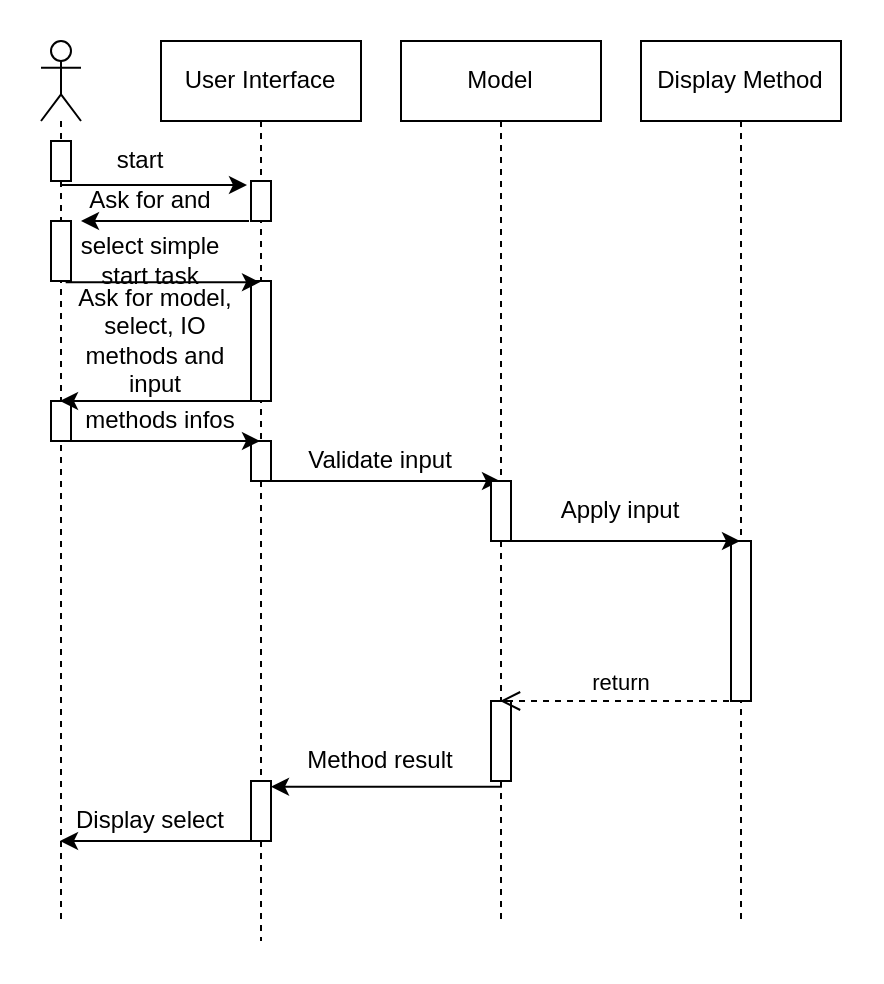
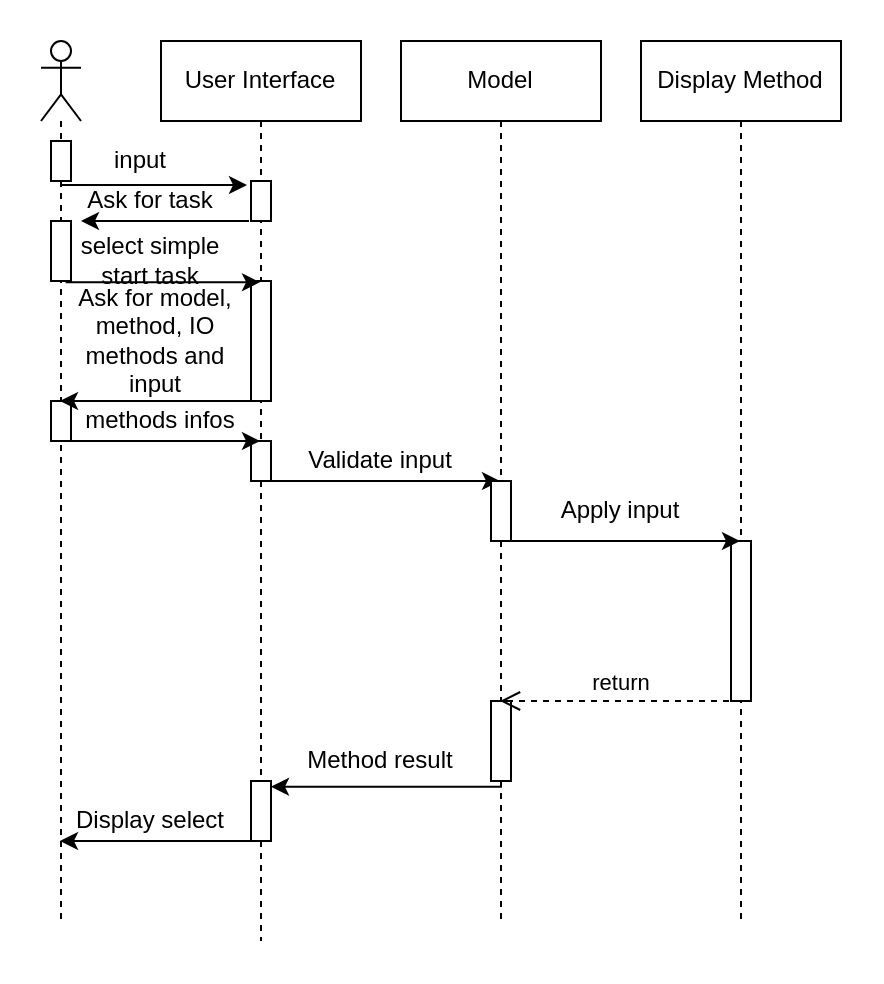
node "start": label "start" -> "input"
node "Ask for and": label "Ask for and" -> "Ask for task"
node "Ask for model, select, IO methods and input": label "Ask for model, select, IO methods and input" -> "Ask for model, method, IO methods and input"
